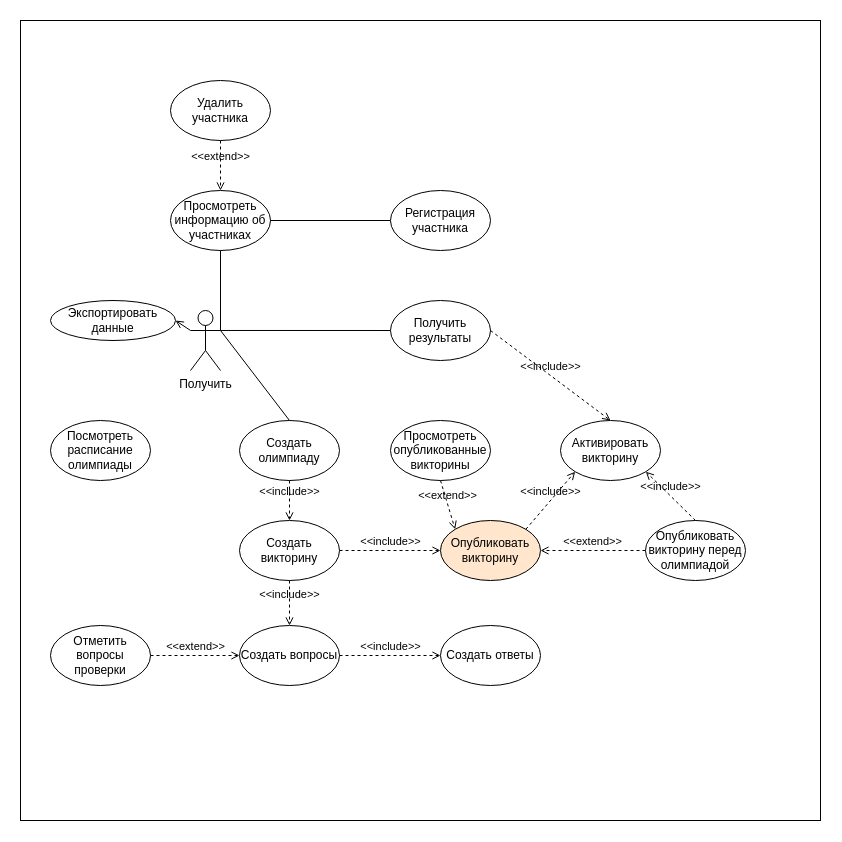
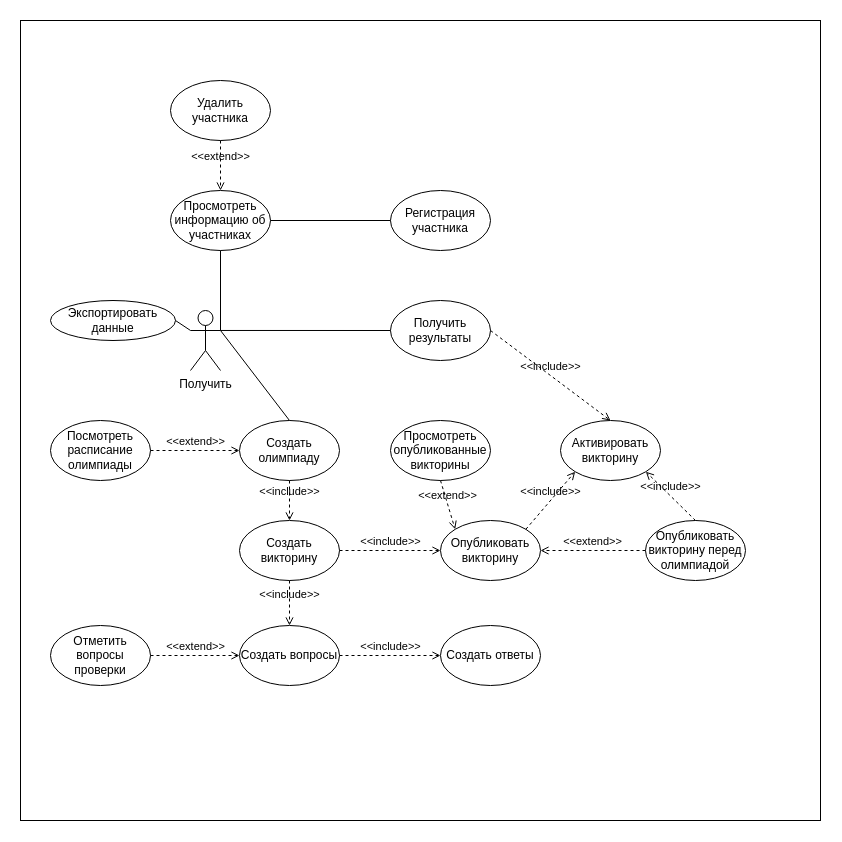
edge "Получить" -> "Экспортировать данные": arrowhead open -> none
edge "Посмотреть расписание олимпиады" -> "Создать олимпиаду": added, label "<<extend>>"
node "Опубликовать викторину": fillcolor #ffe6cc -> #ffffff
